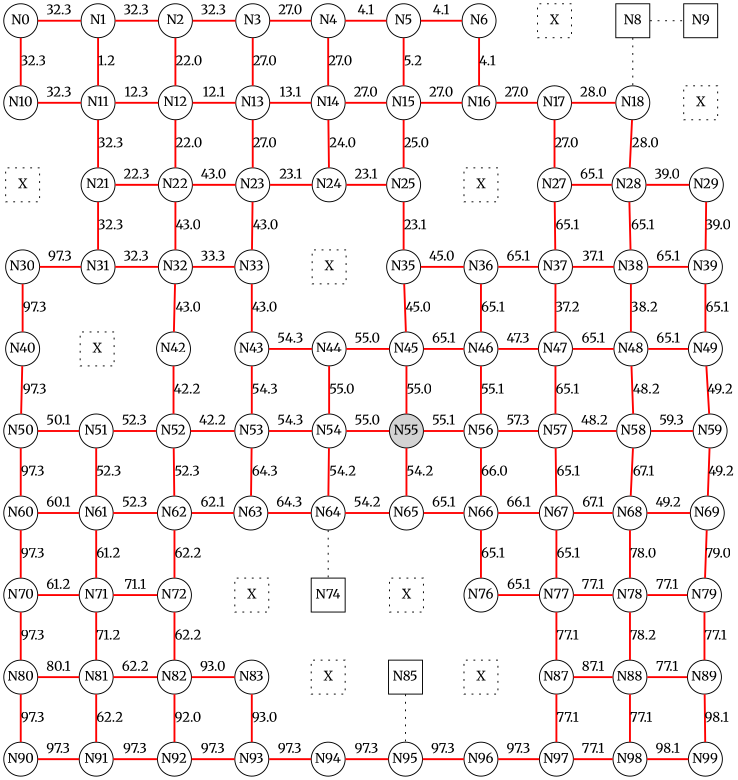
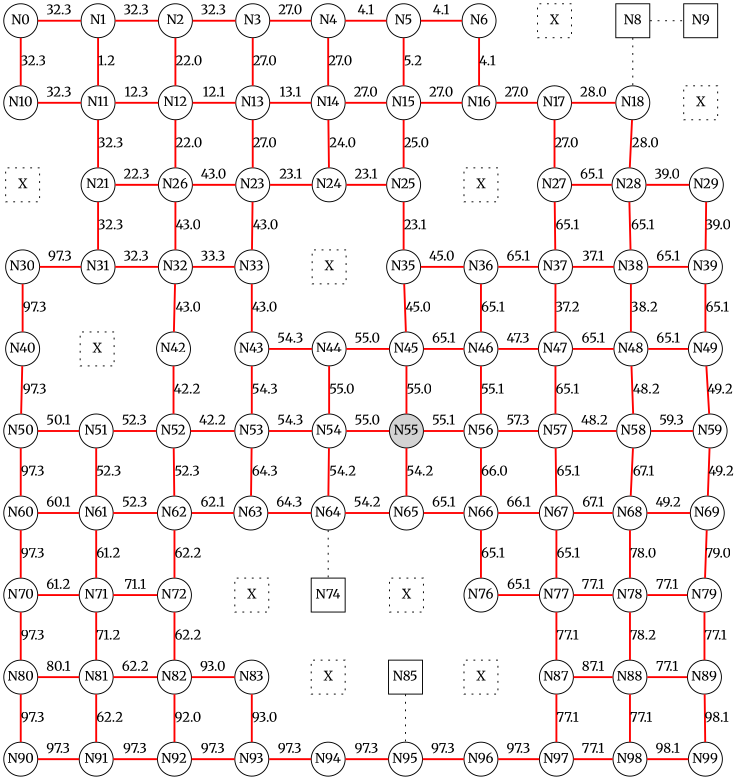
node "N22": label "N22" -> "N26"
